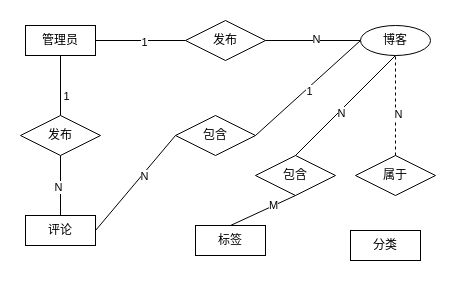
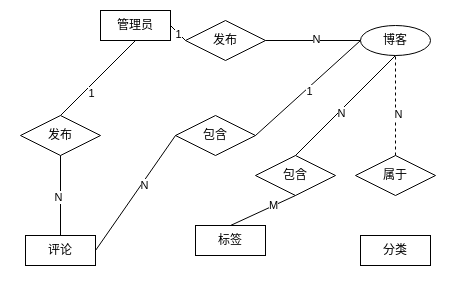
node "管理员": moved (61, 41) -> (136, 26)
node "评论": moved (61, 231) -> (61, 251)
node "分类": moved (386, 246) -> (396, 251)
